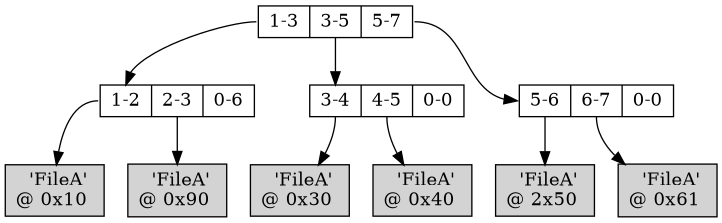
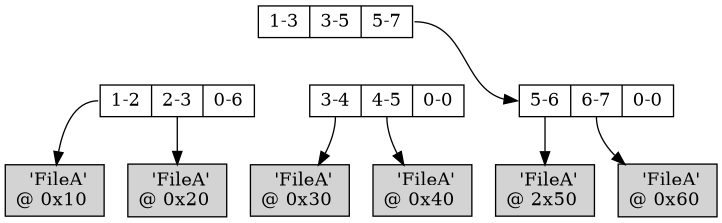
edge "1-3" -> "1-2": removed
edge "1-3" -> "3-4": removed
node "'FileA' @ 0x90": label "'FileA' @ 0x90" -> "'FileA' @ 0x20"
node "'FileA' @ 0x61": label "'FileA' @ 0x61" -> "'FileA' @ 0x60"
